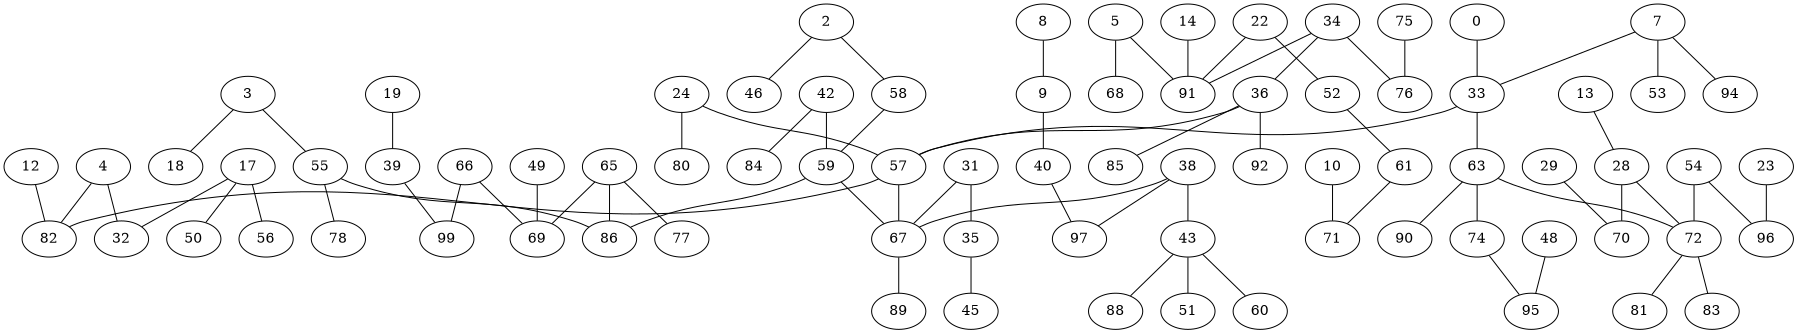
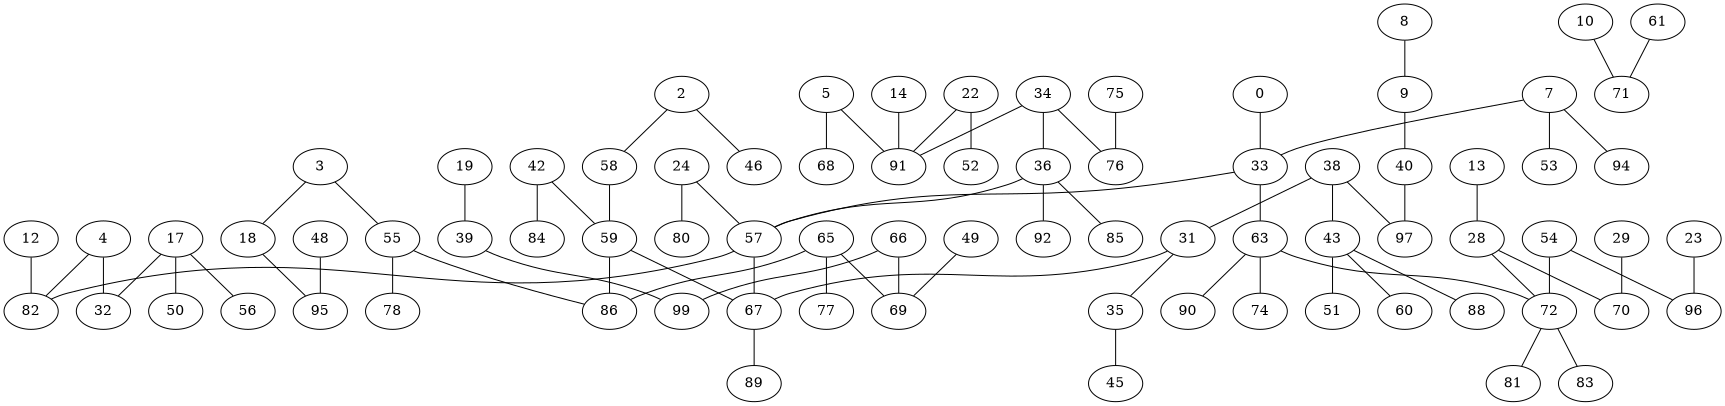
edge "52" -- "61": removed
edge "38" -- "67": now "38" -- "31"
edge "74" -- "95": now "18" -- "95"
